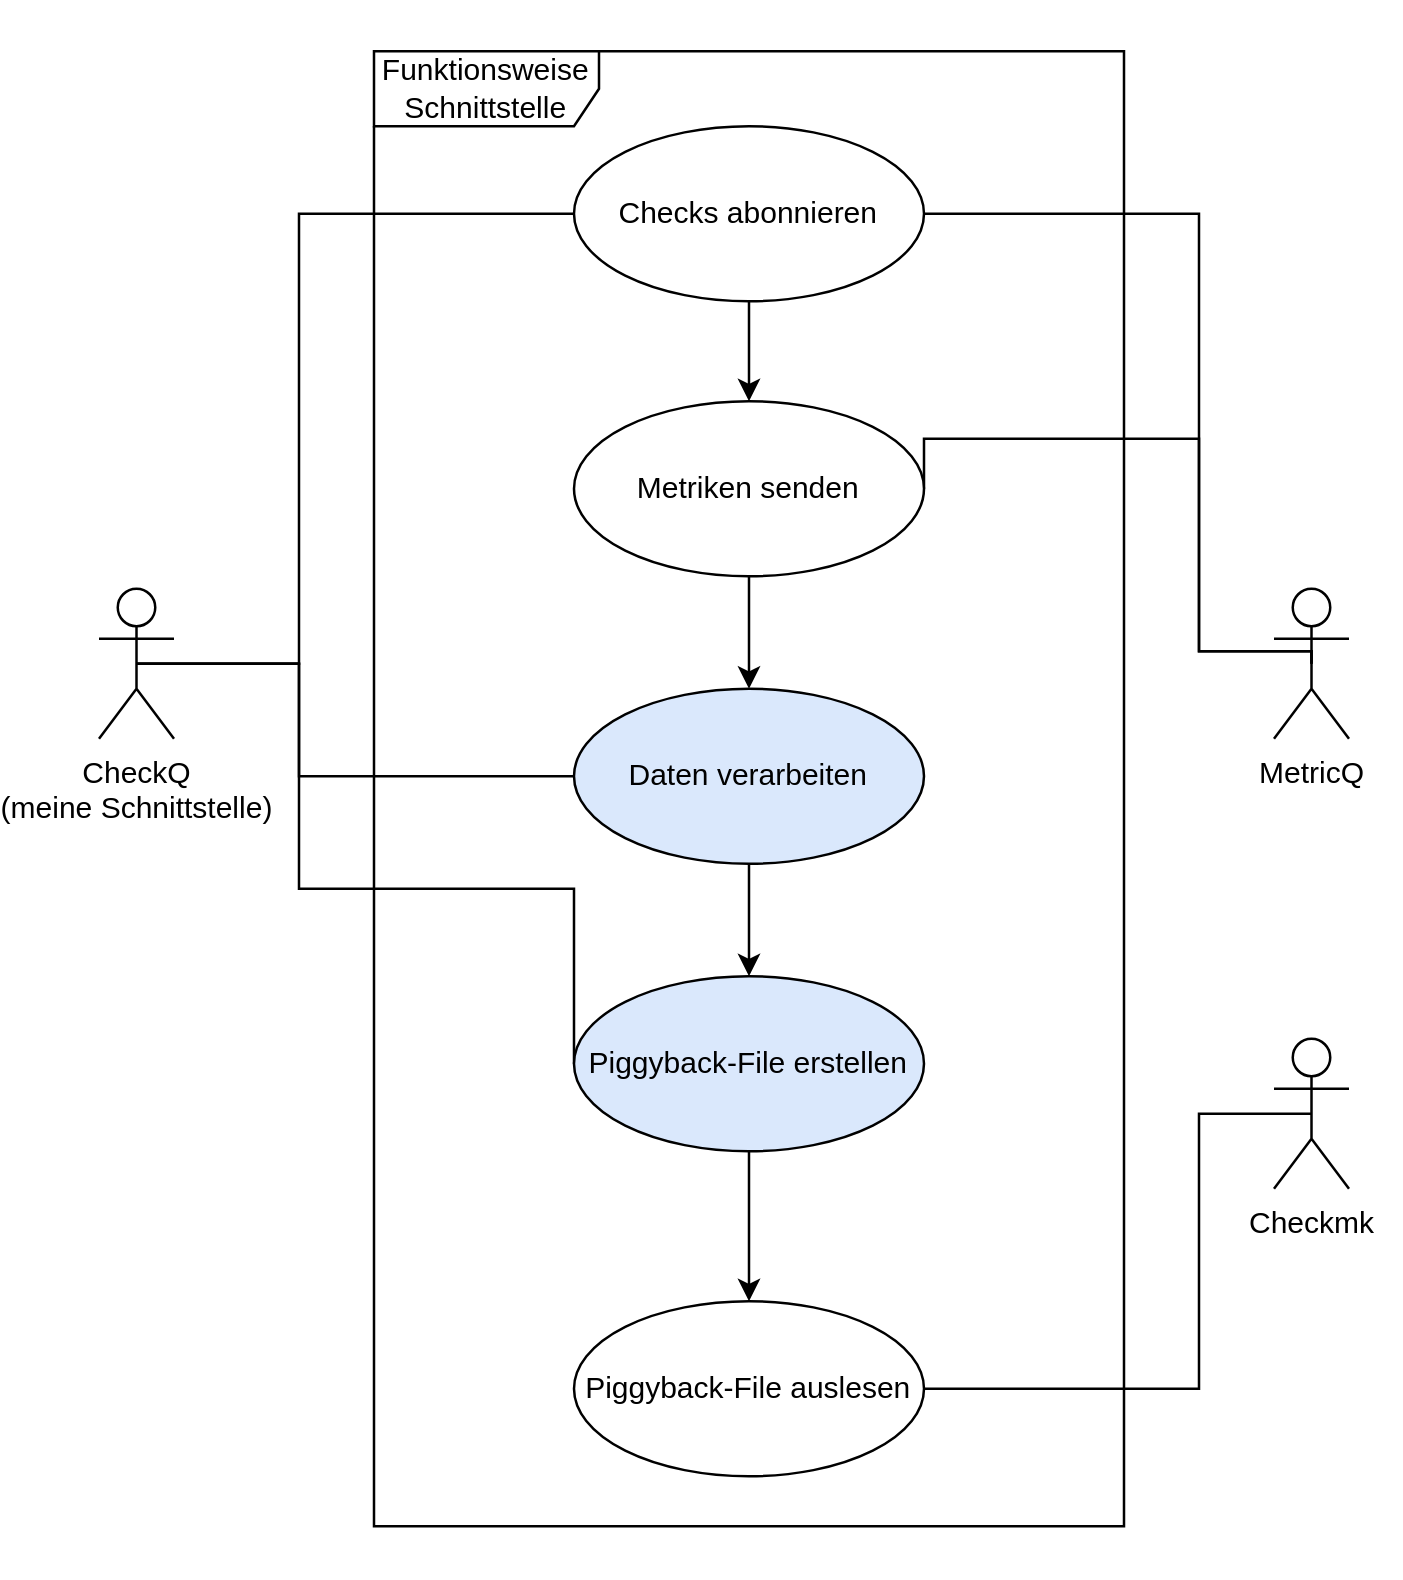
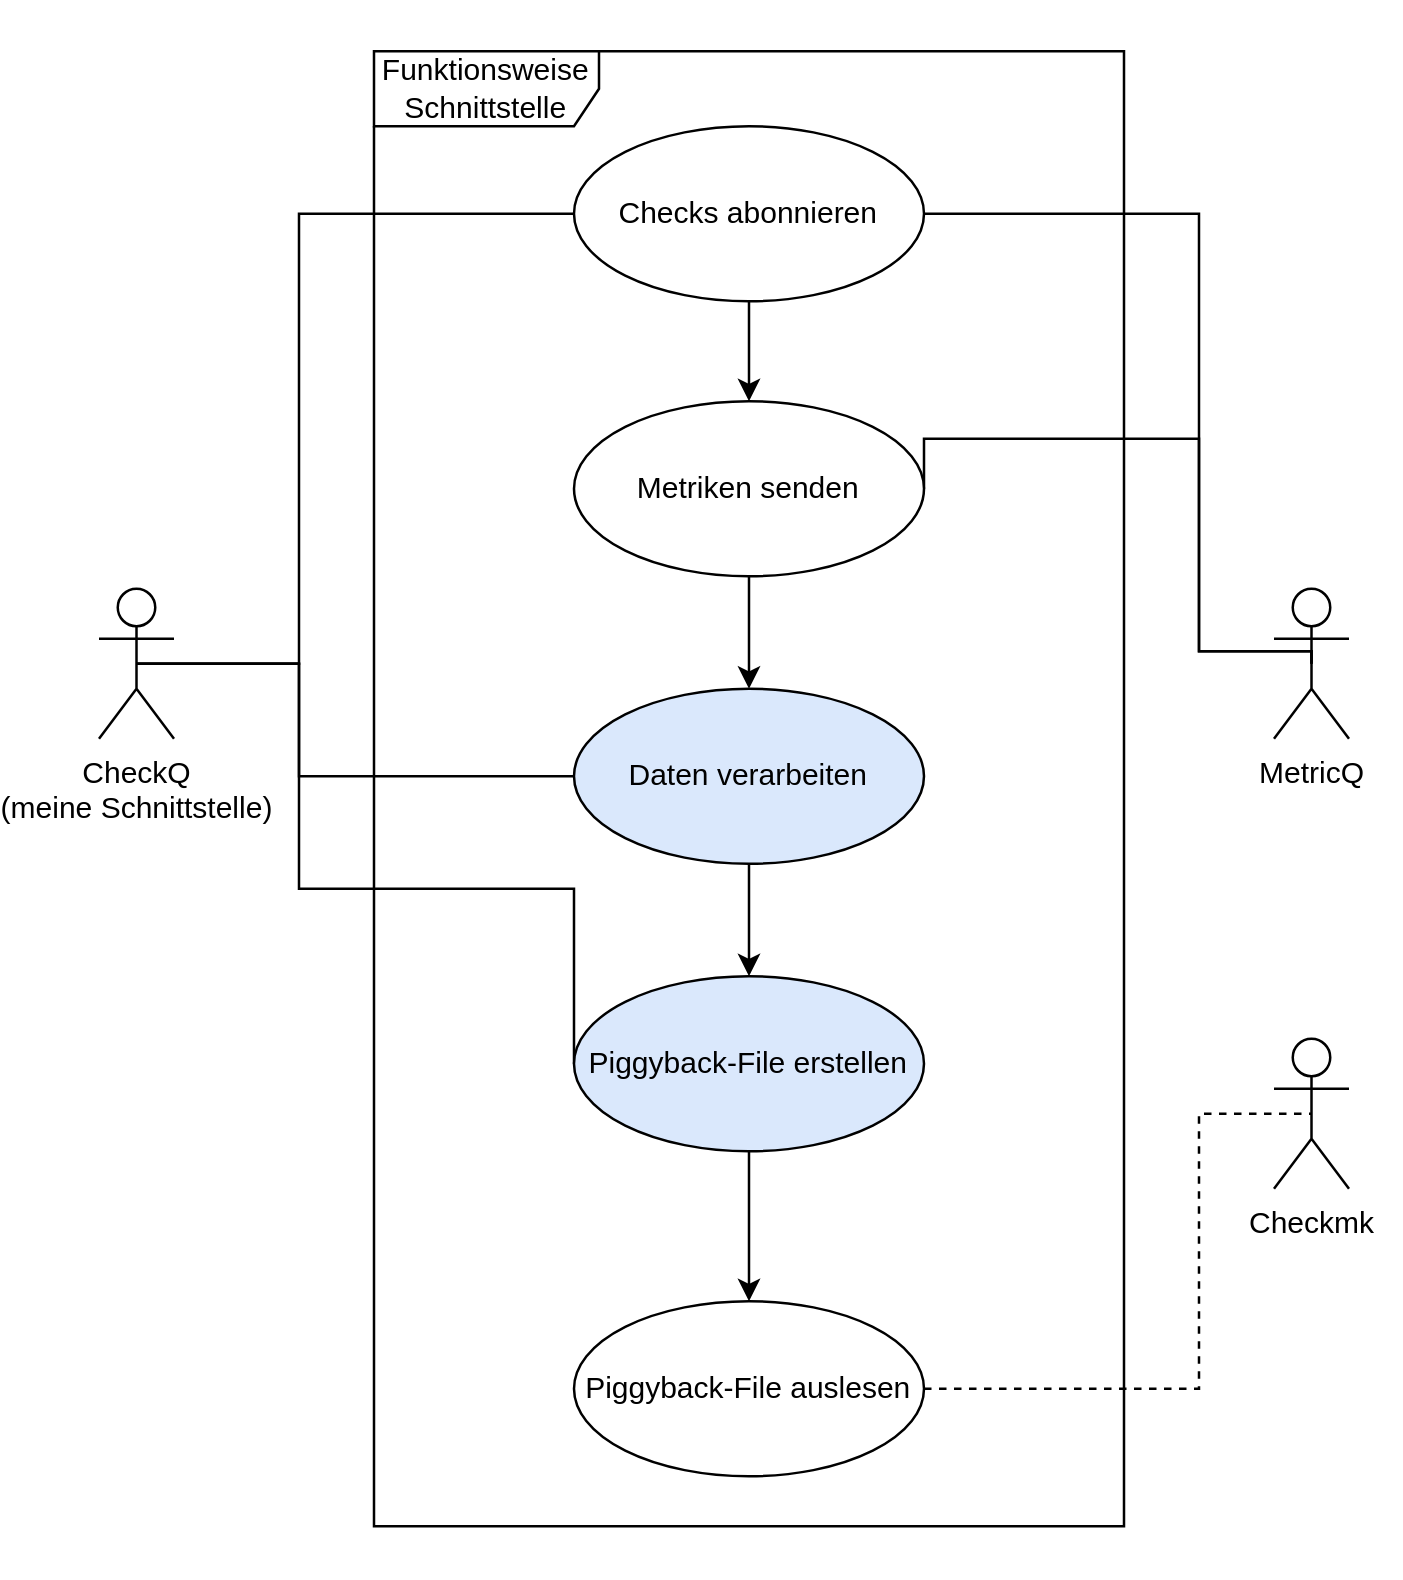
edge "Checkmk" -- "Piggyback-File auslesen": style solid -> dashed
